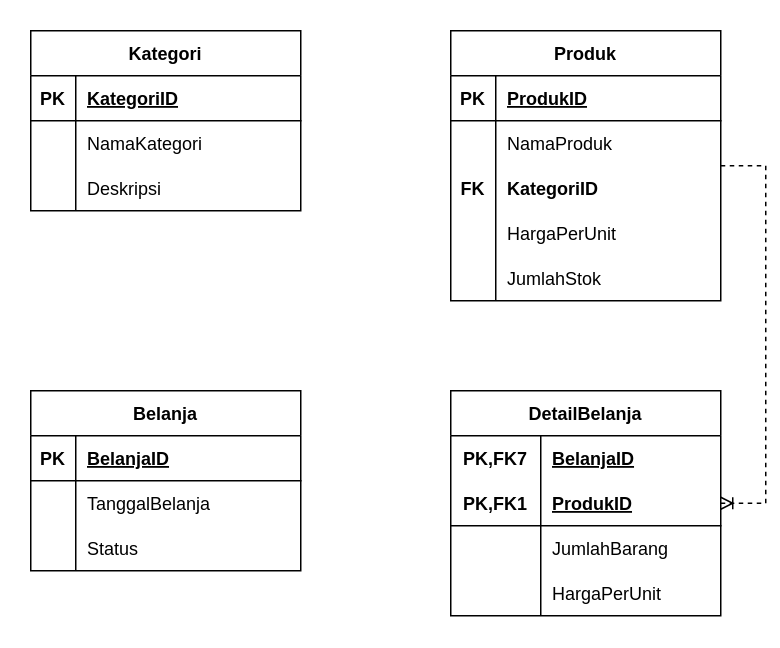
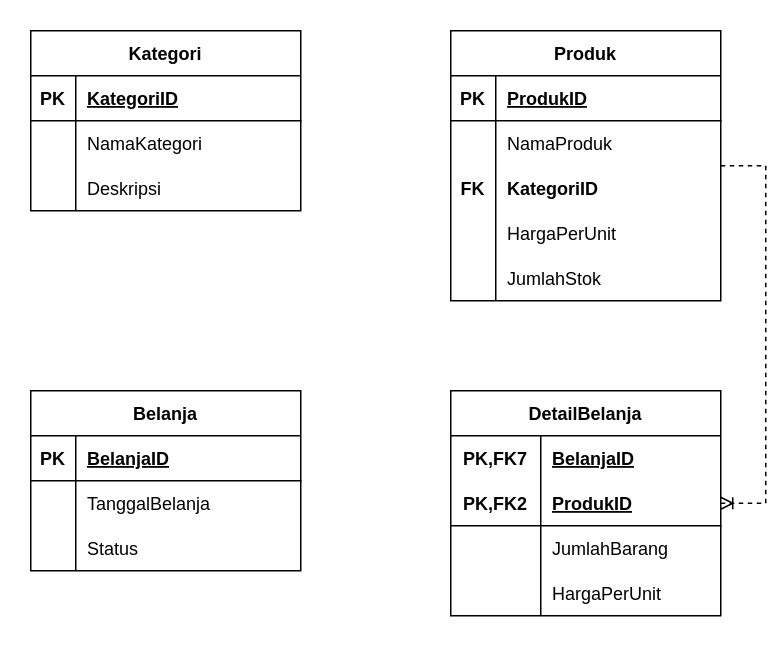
node "PK,FK1": label "PK,FK1" -> "PK,FK2"
